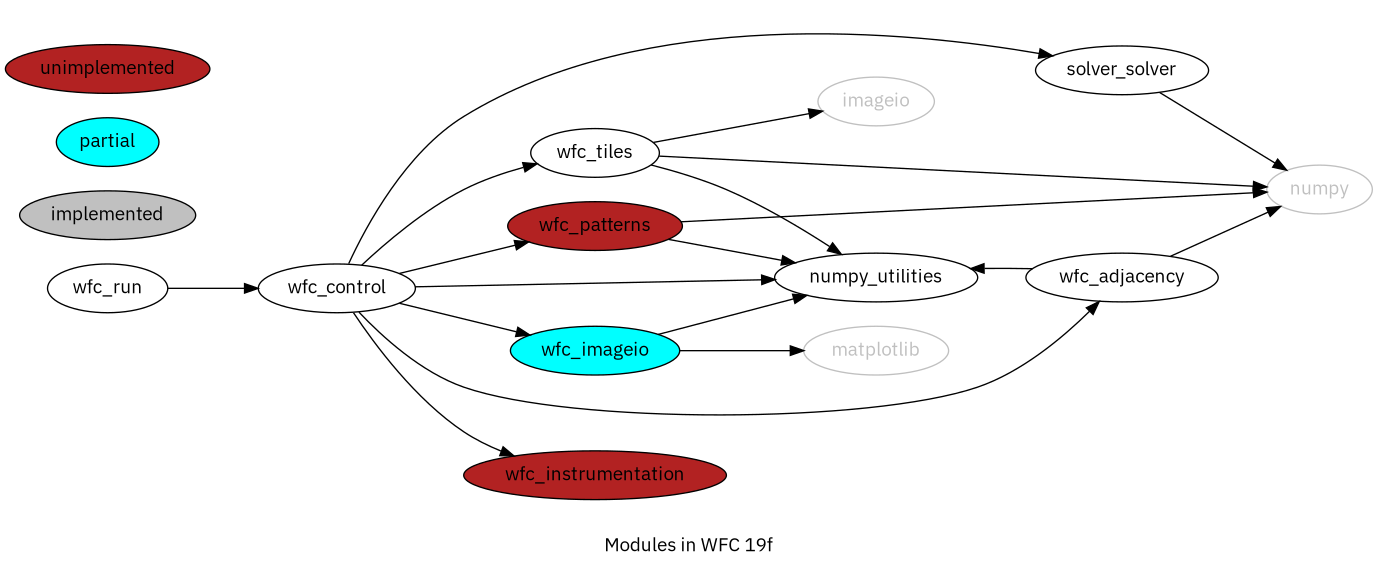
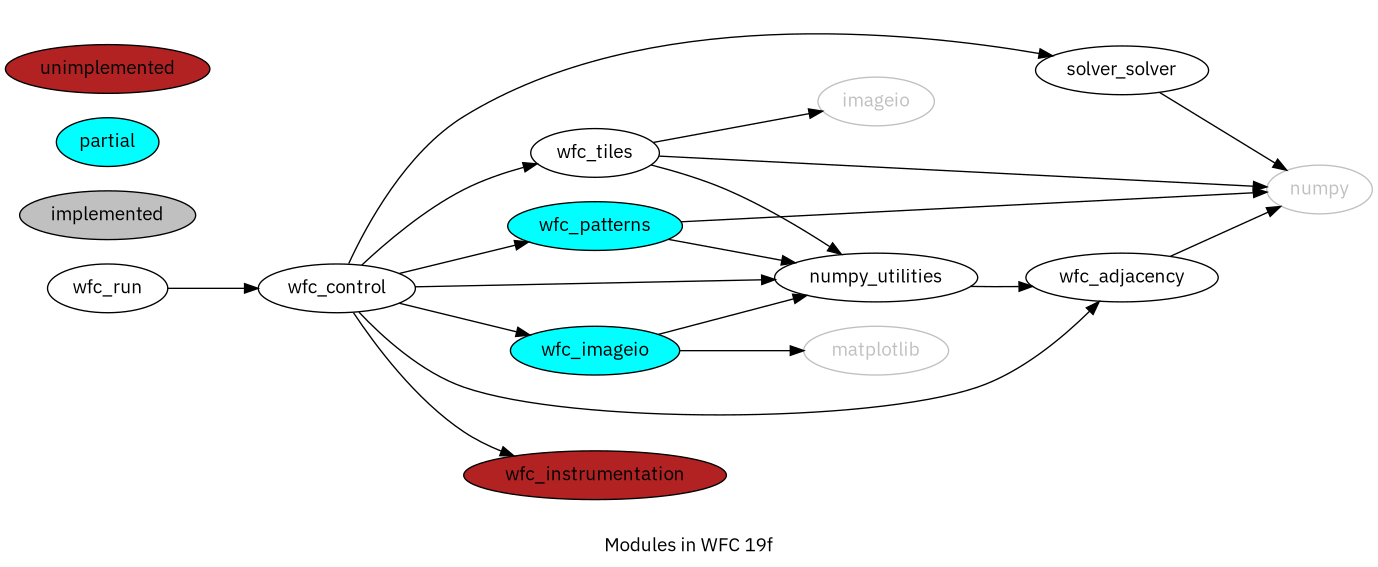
node "wfc_patterns": fillcolor firebrick -> cyan
edge "wfc_adjacency" -> "numpy_utilities": reversed
